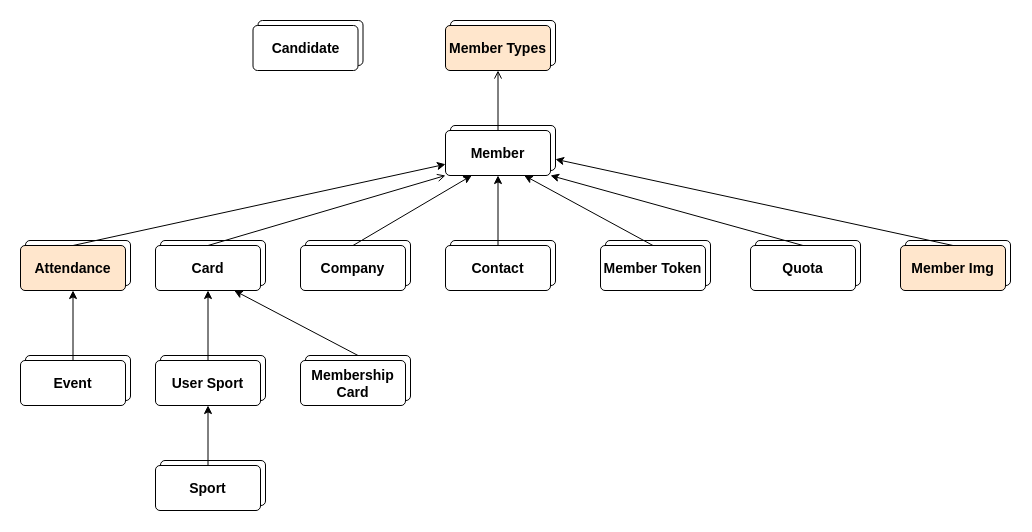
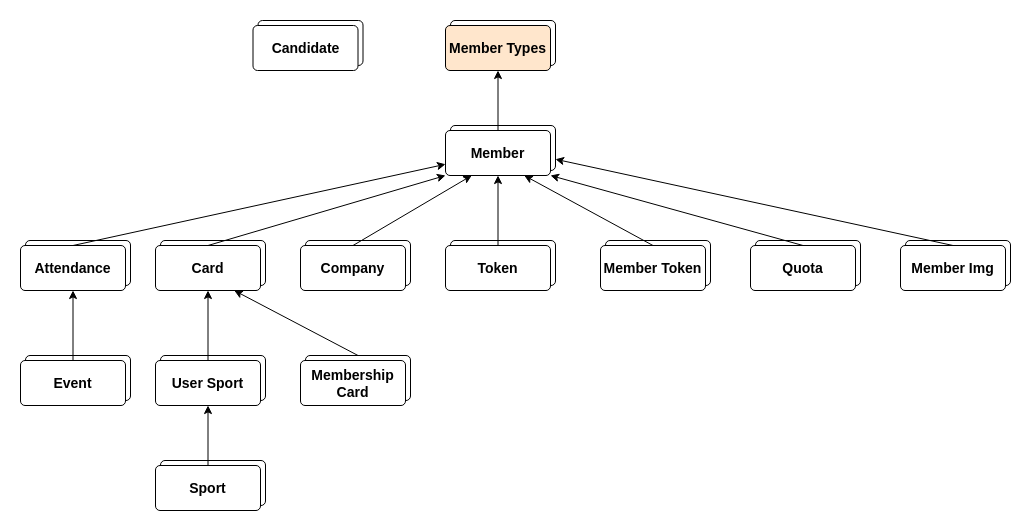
edge "Member" -> "Member Types": arrowhead open -> classic
edge "Card" -> "Member": arrowhead open -> classic
node "Attendance": fillcolor #ffe6cc -> #ffffff
node "Member Img": fillcolor #ffe6cc -> #ffffff
node "Contact": label "Contact" -> "Token"
